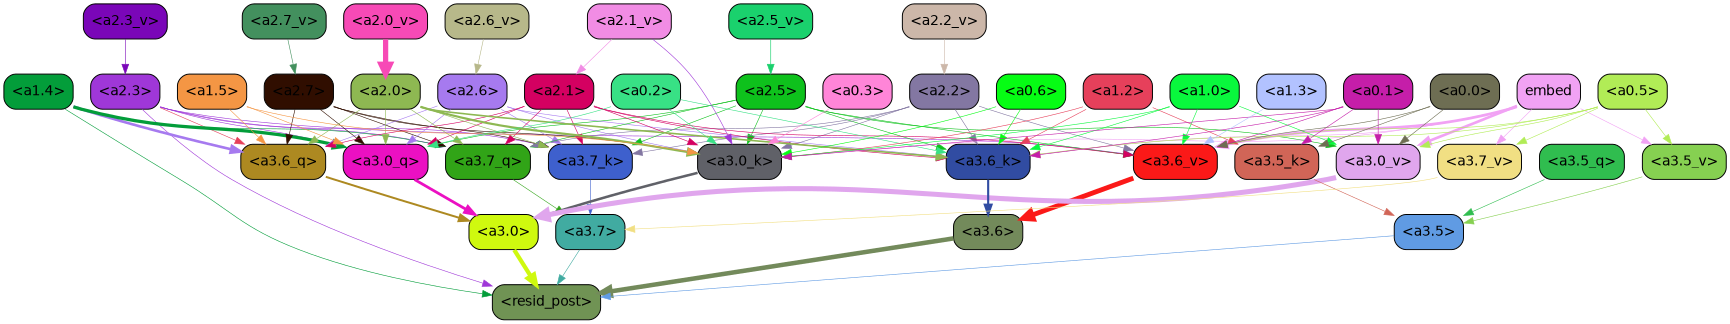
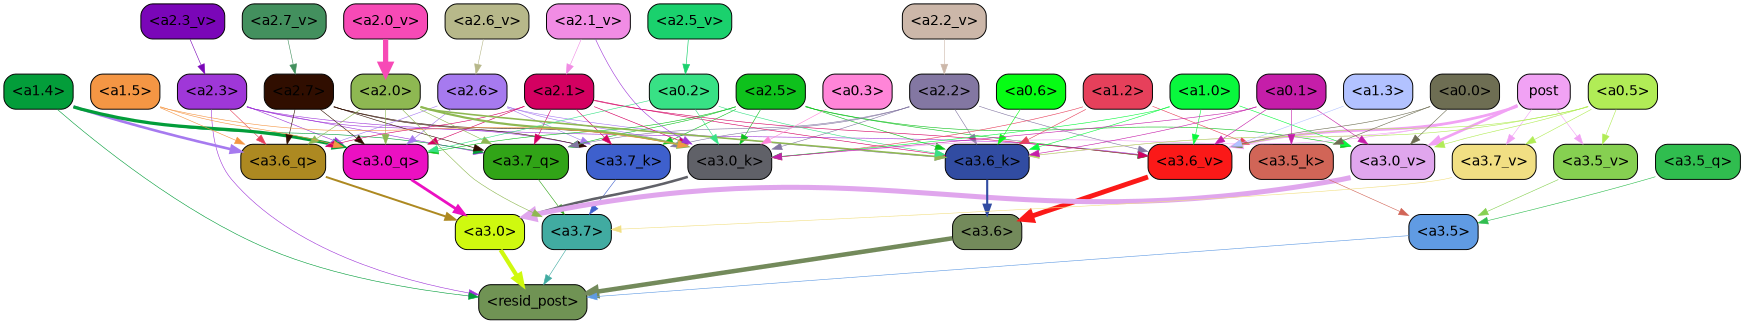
edge "<a2.5_v>" -> "<a2.5>": now "<a2.5_v>" -> "<a0.2>"
node "embed": label "embed" -> "post"
edge "<a2.0>" -> "<a3.7_k>": now "<a2.0>" -> "<a3.7>"
edge "<a0.6>" -> "<a3.0_k>": removed
